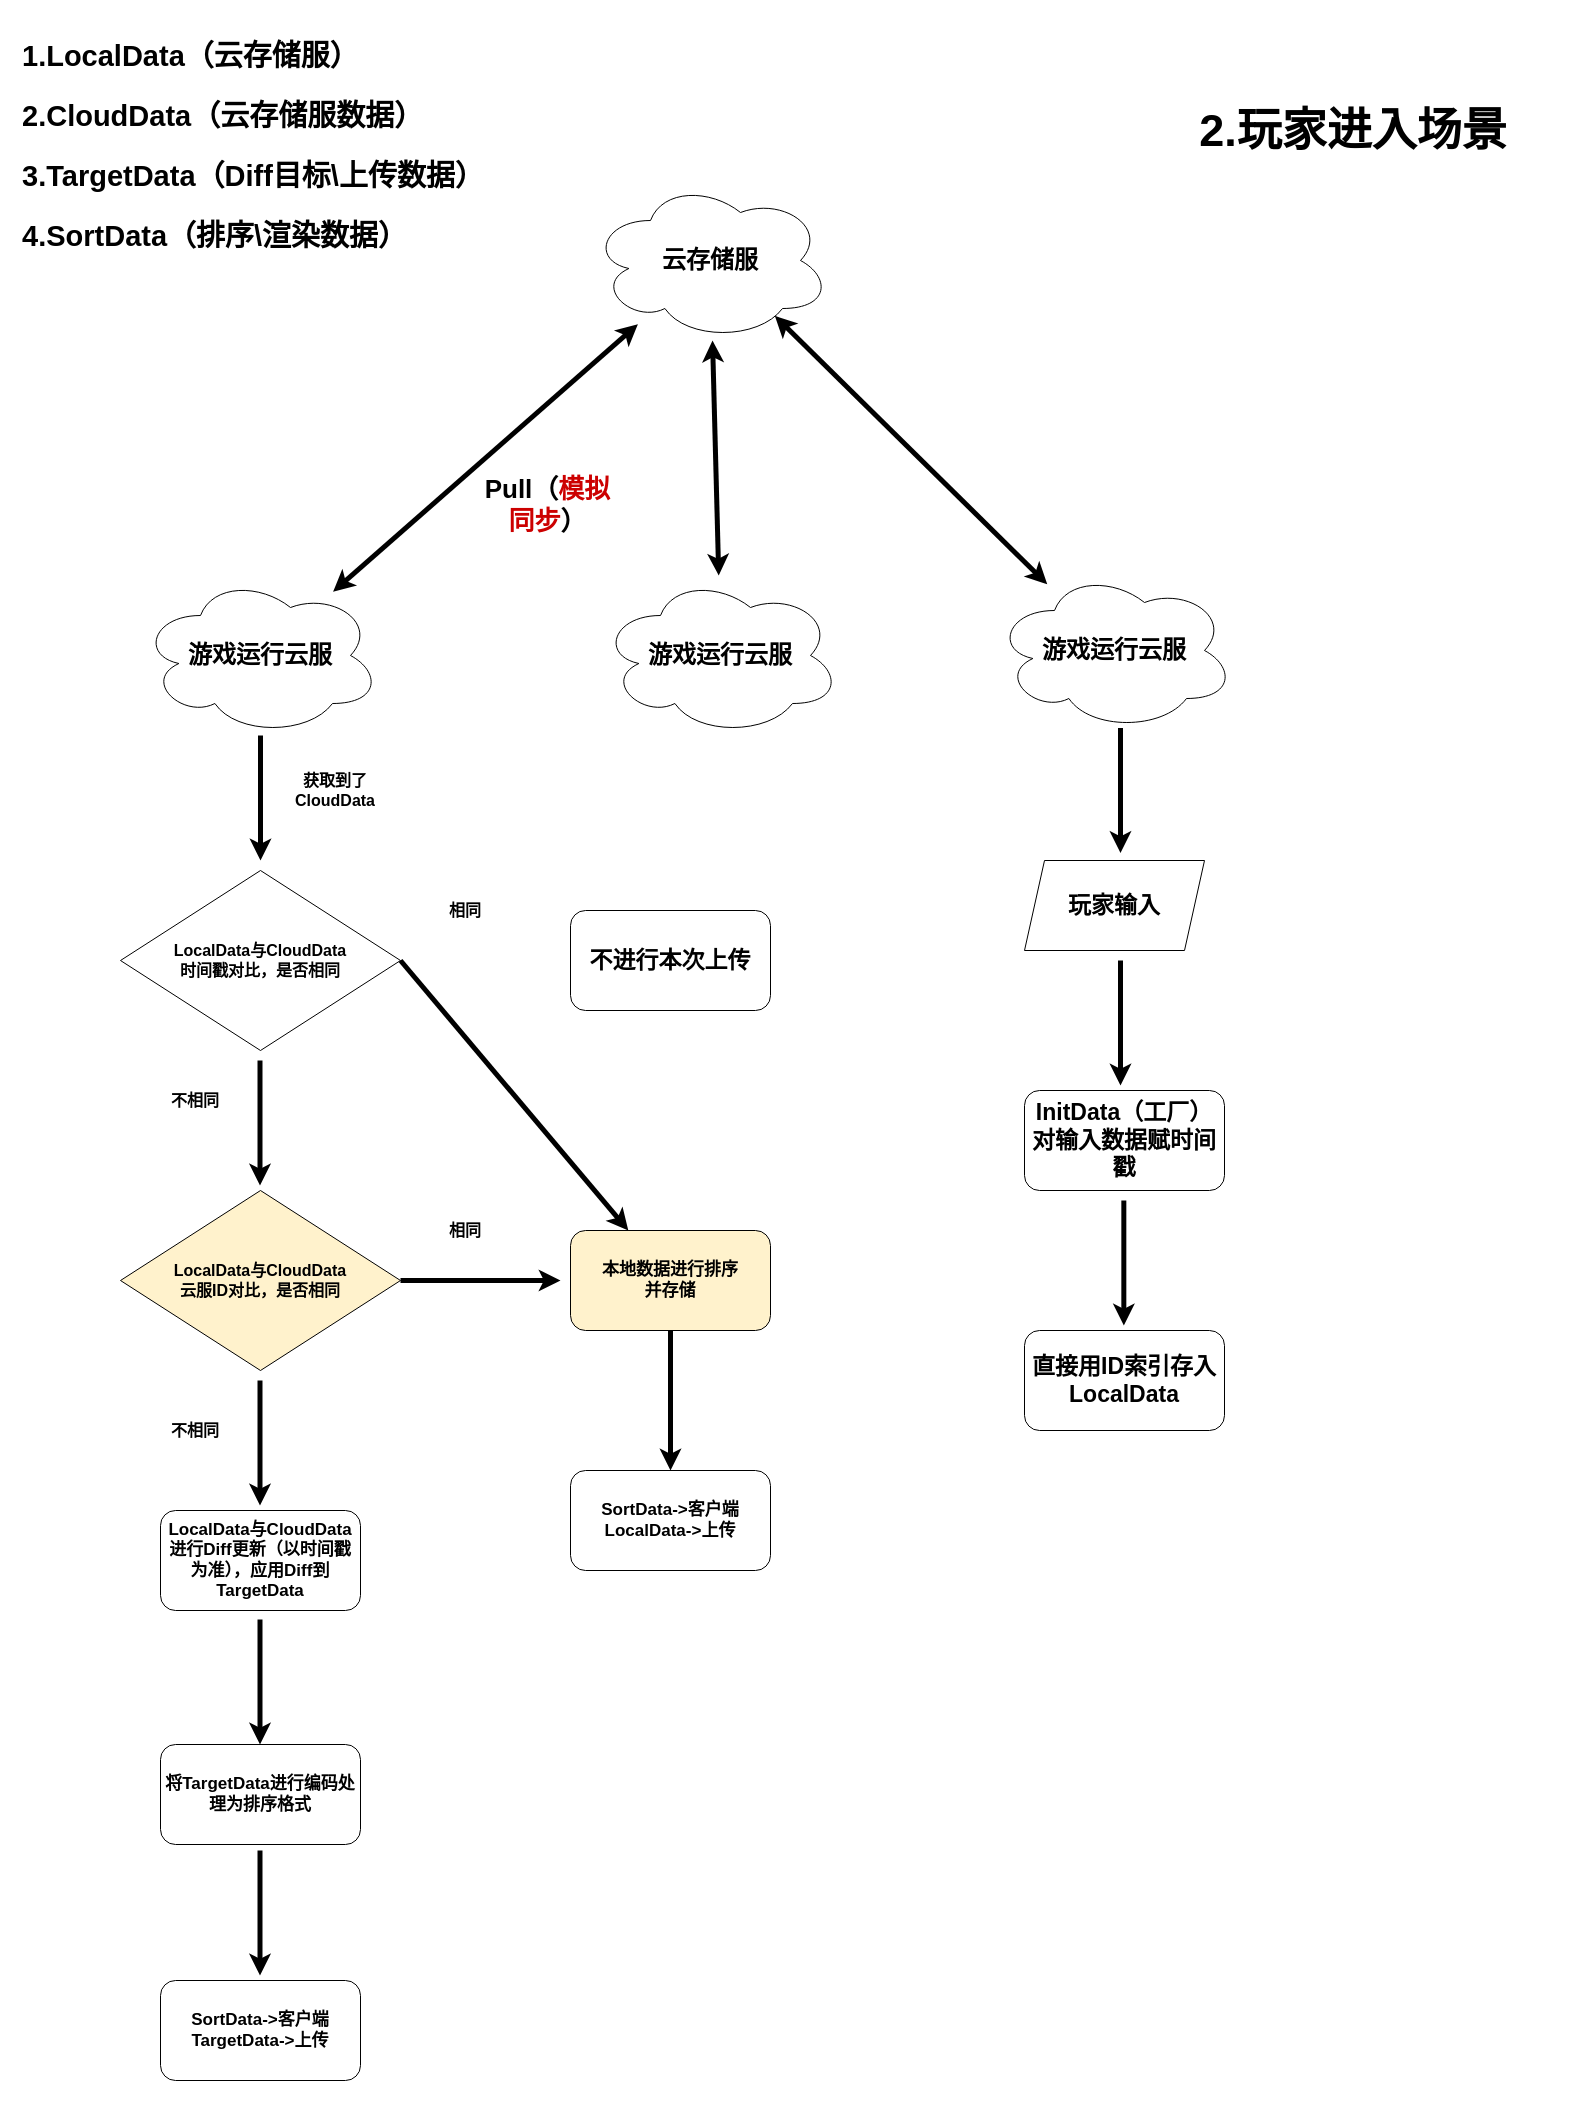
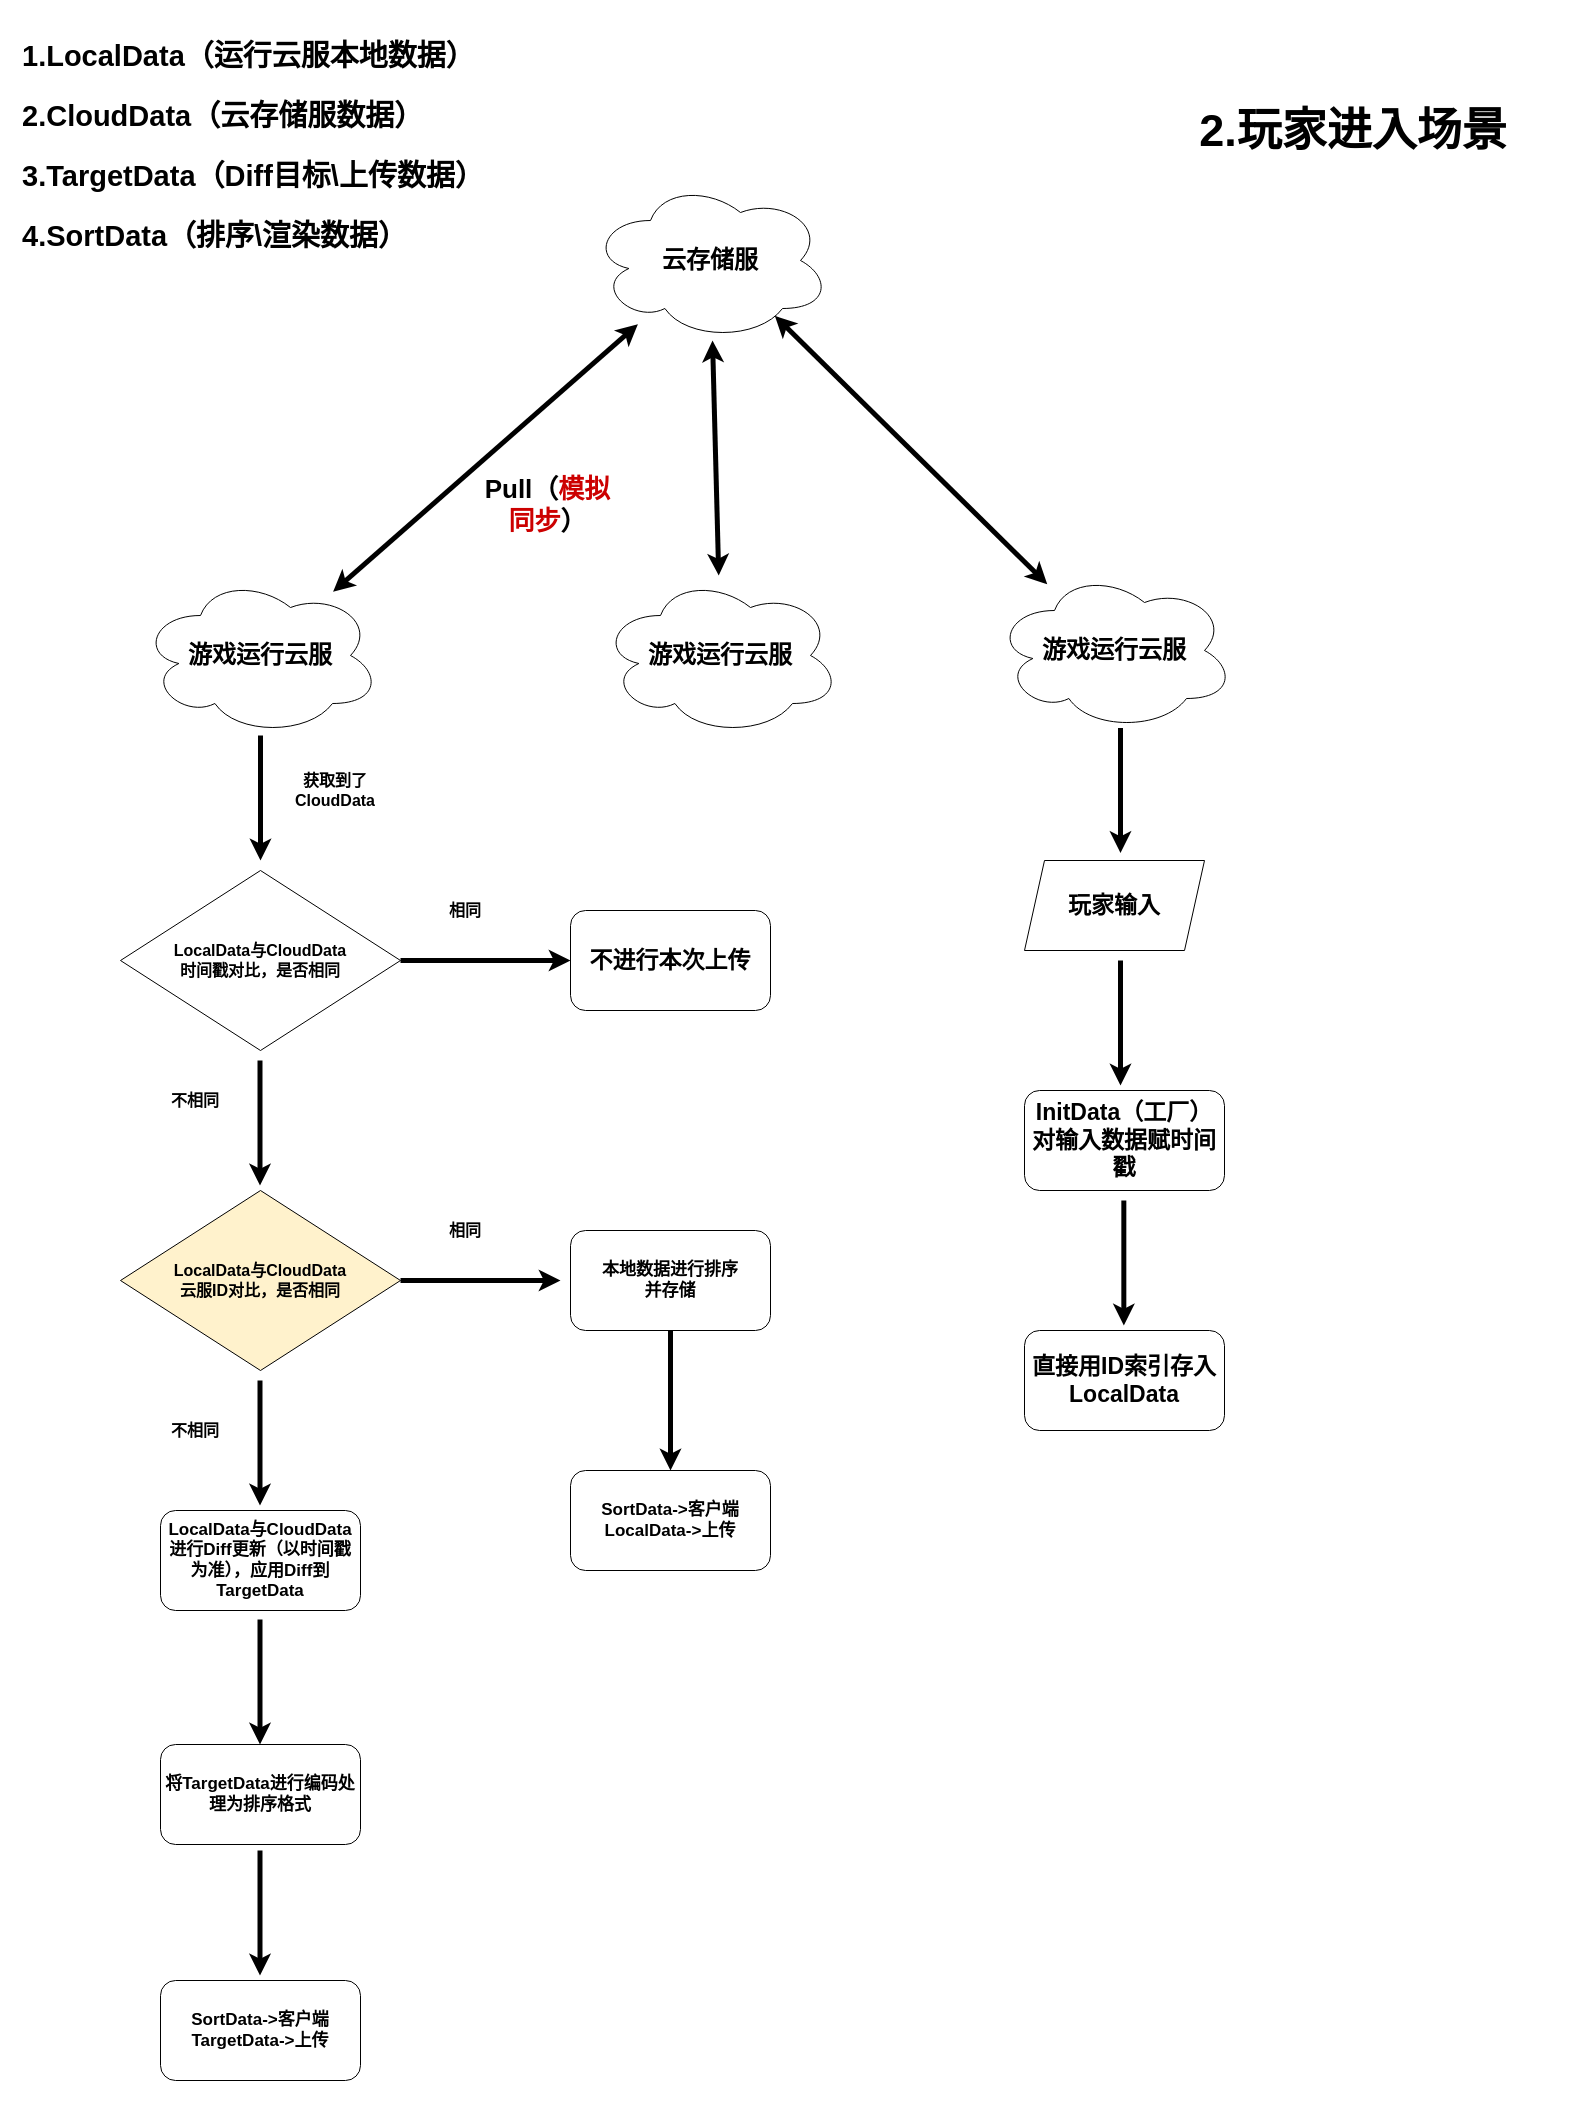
node "1.LocalData（云存储服）": label "1.LocalData（云存储服）" -> "1.LocalData（运行云服本地数据）"
edge "LocalData与CloudData 时间戳对比，是否相同" -> "本地数据进行排序 并存储": now "LocalData与CloudData 时间戳对比，是否相同" -> "不进行本次上传"
node "本地数据进行排序 并存储": fillcolor #fff2cc -> #ffffff
